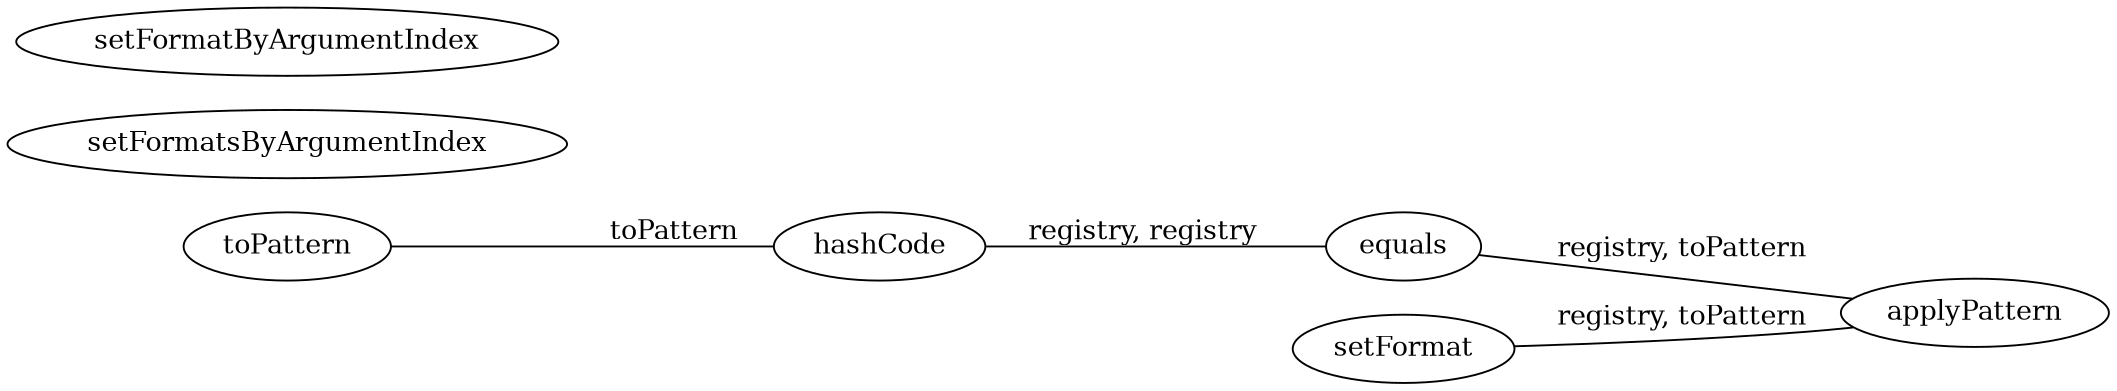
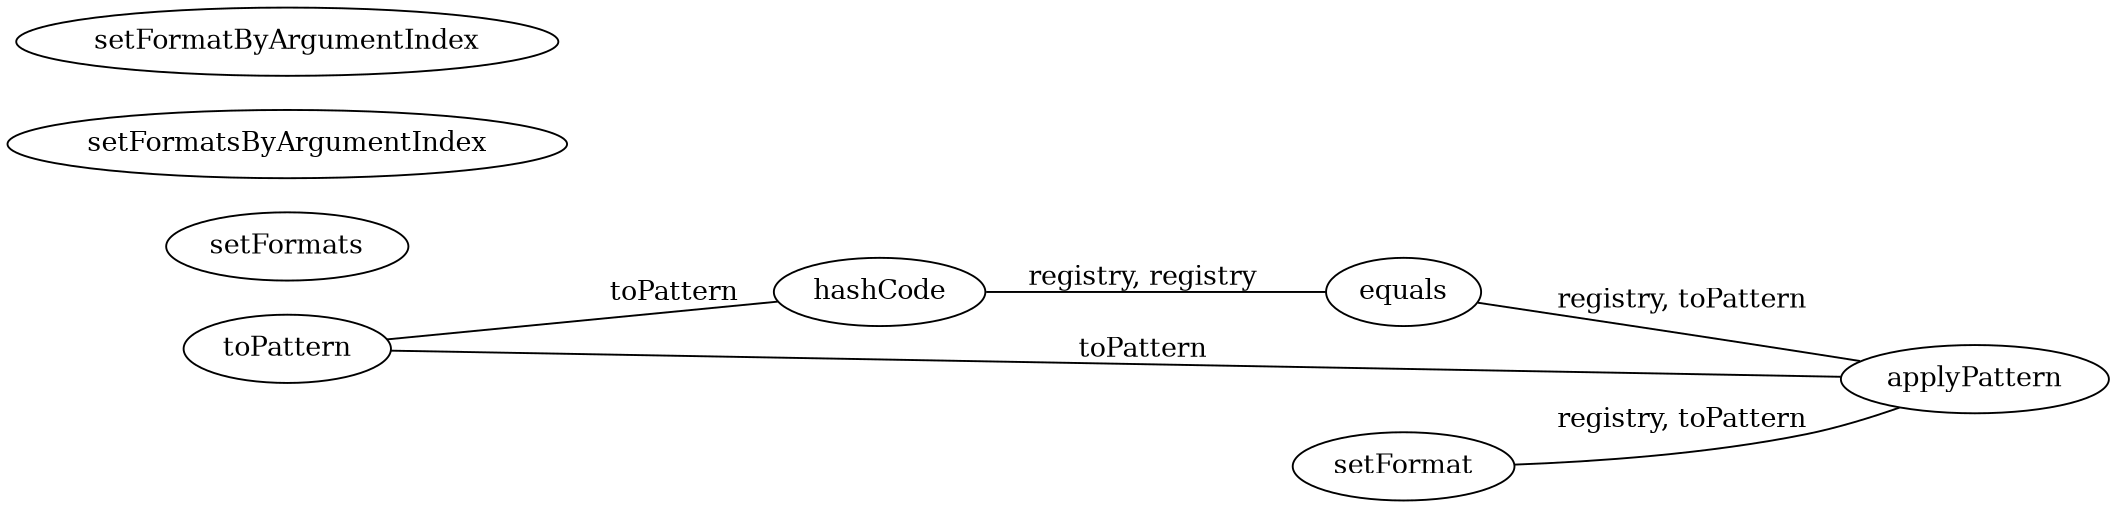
node "setFormats": added
edge "toPattern" -- "applyPattern": added, label "toPattern"
